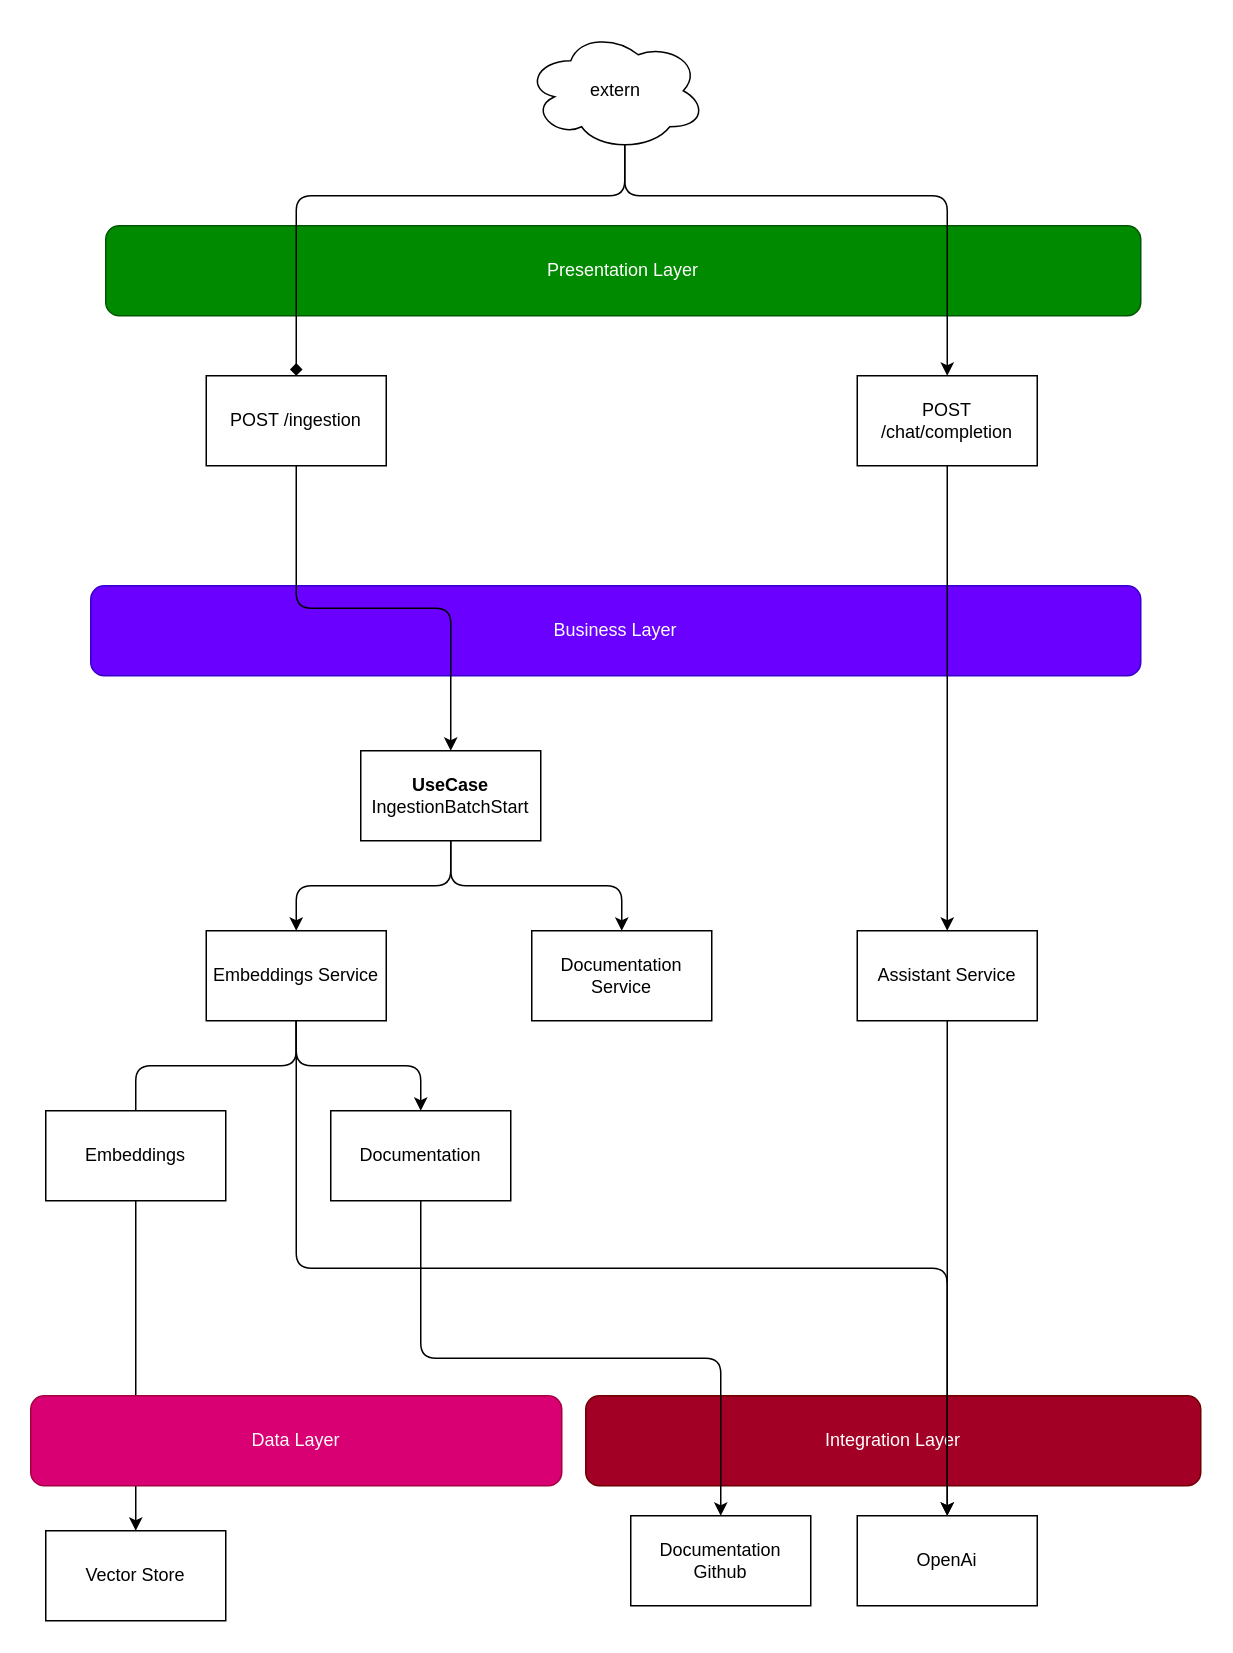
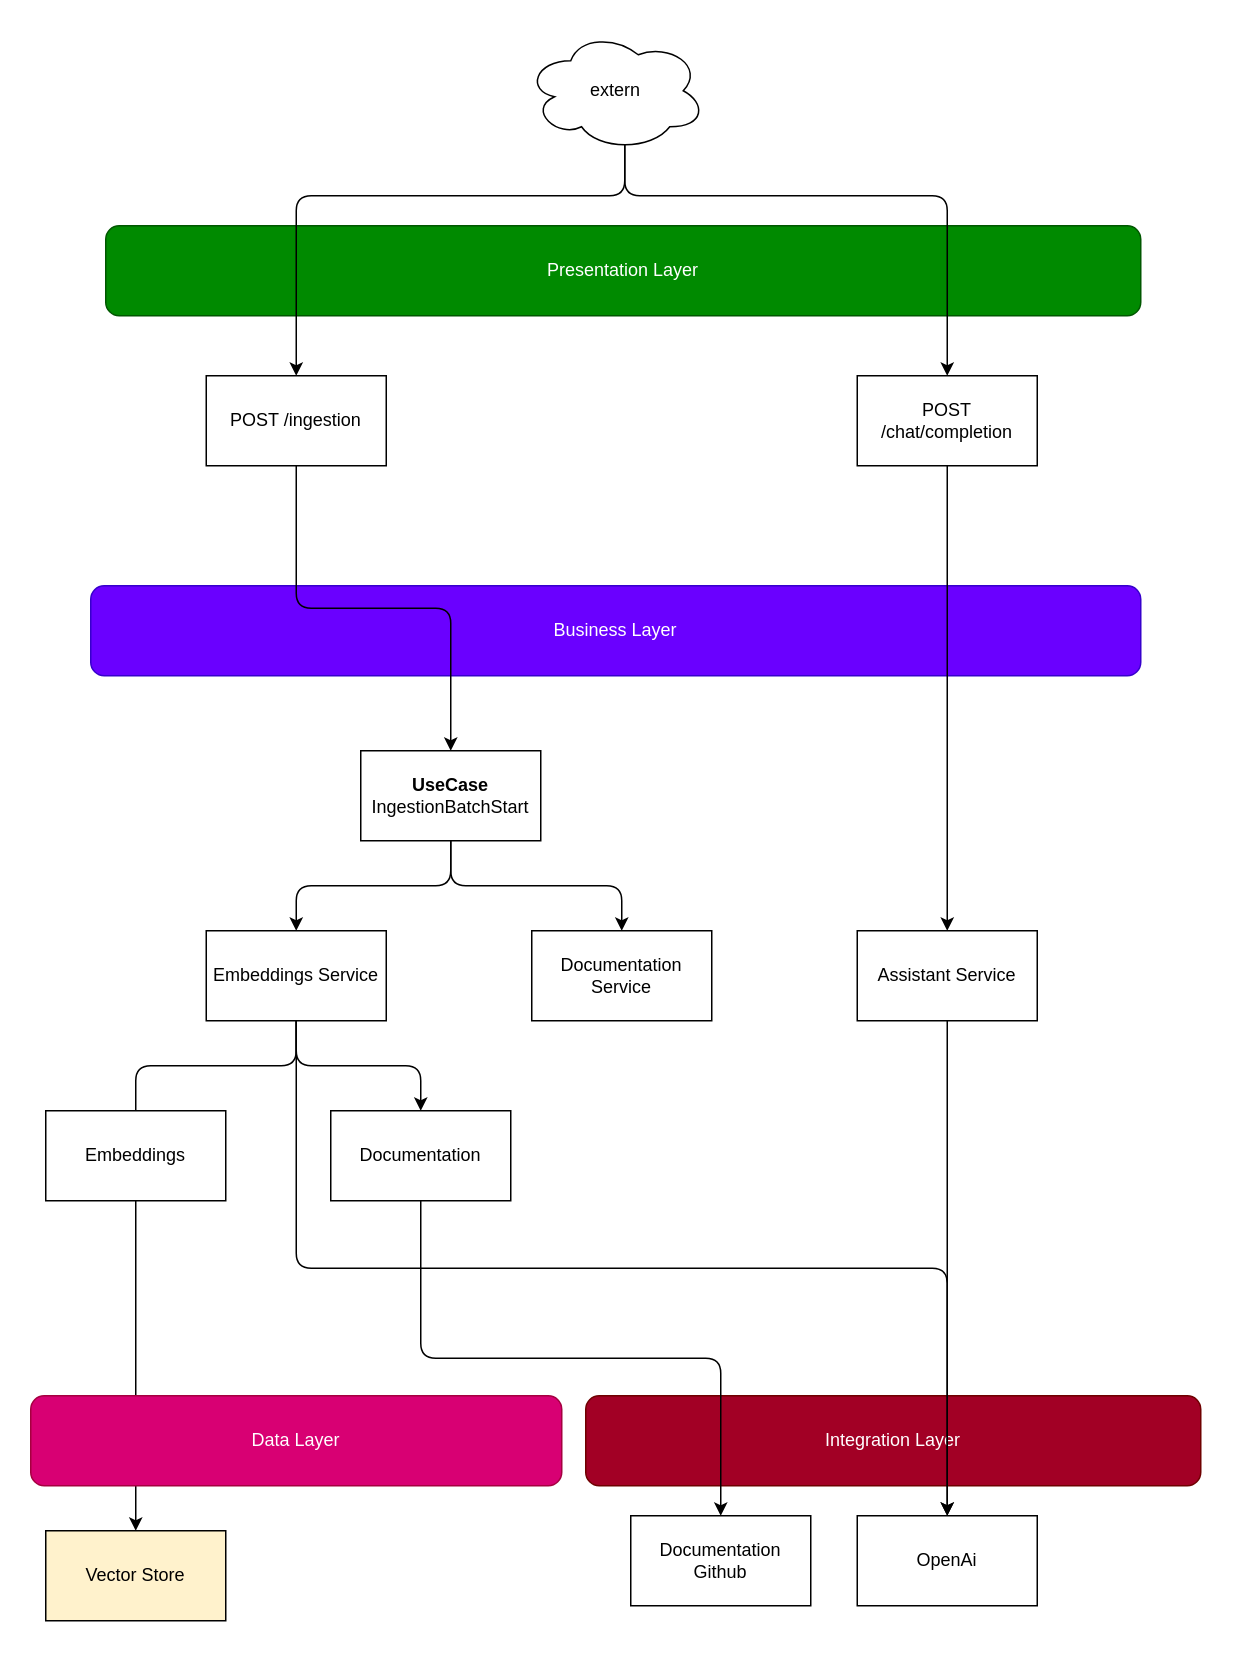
edge "extern" -> "POST /ingestion": arrowhead diamond -> classic
node "Vector Store": fillcolor #ffffff -> #fff2cc
